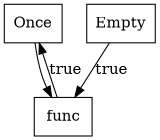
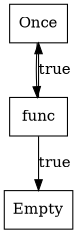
edge "Empty" -> "func": reversed
